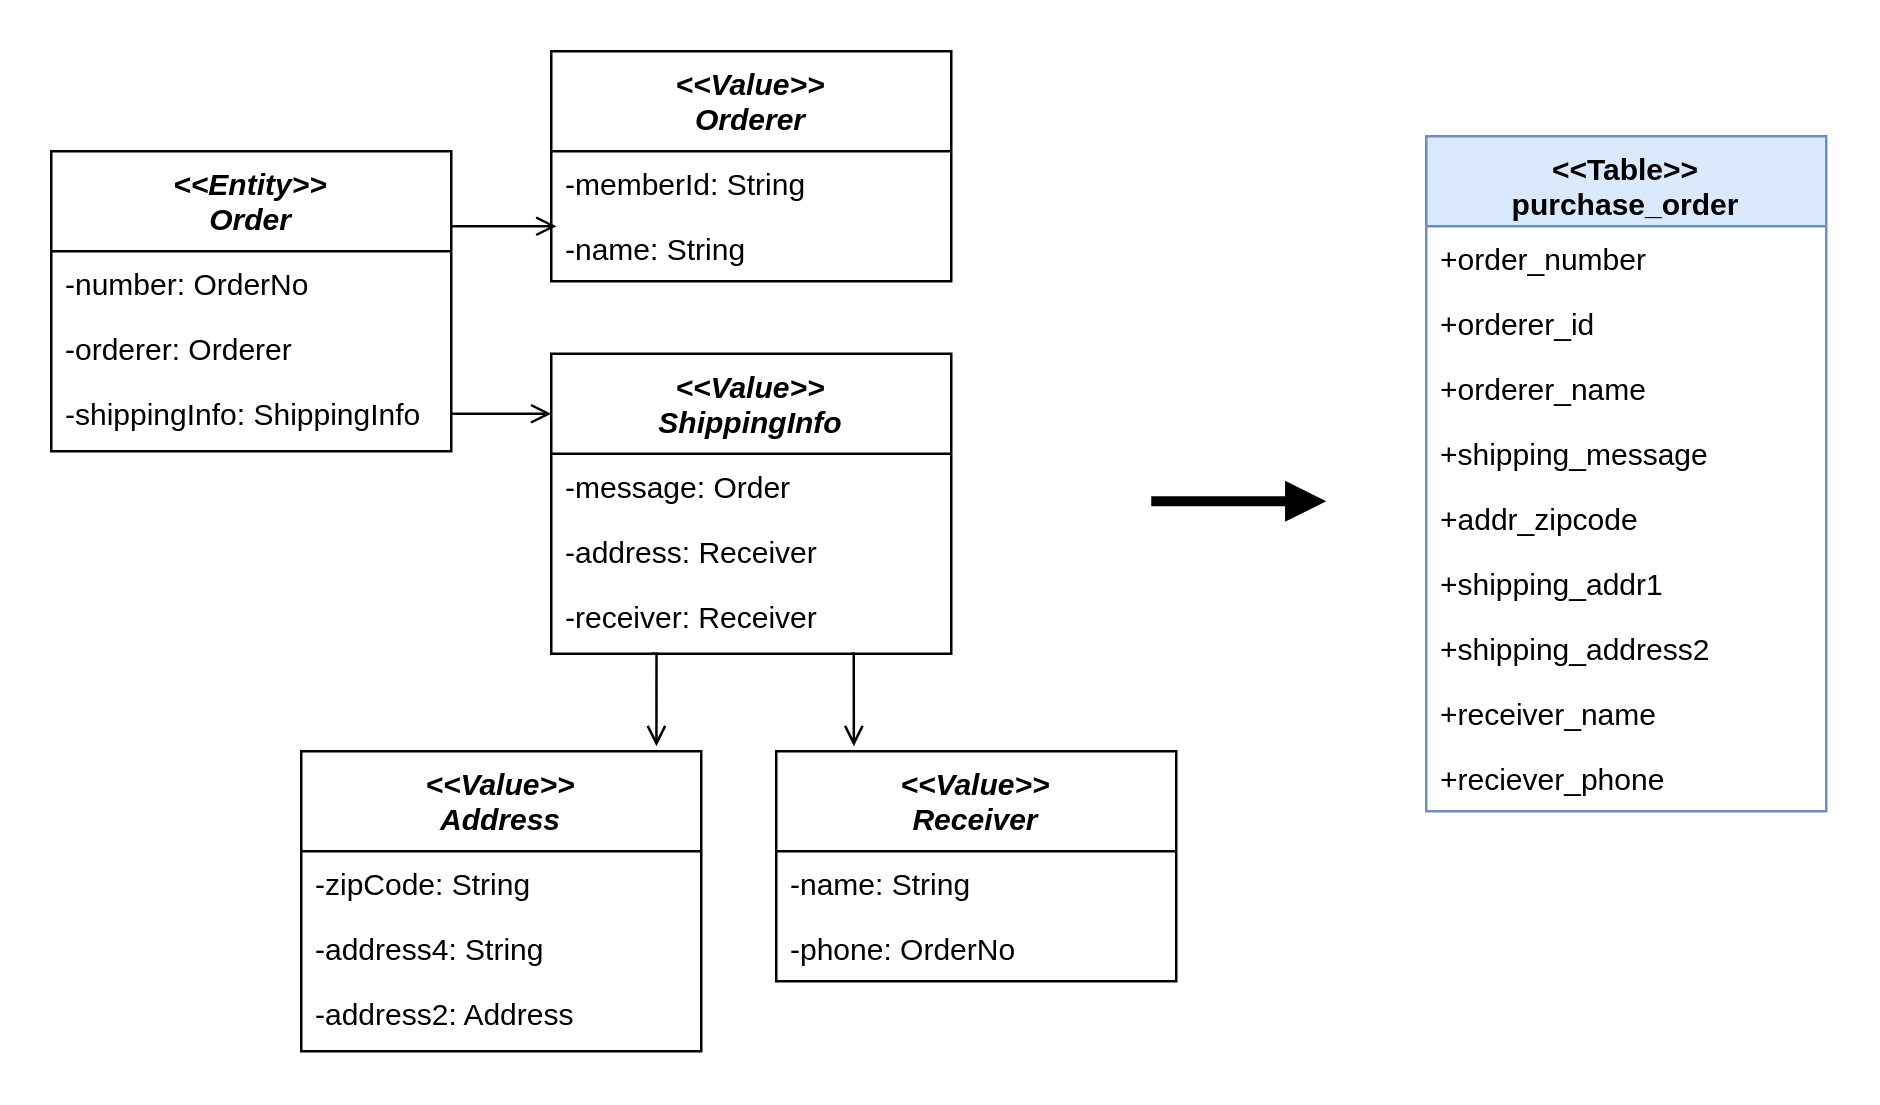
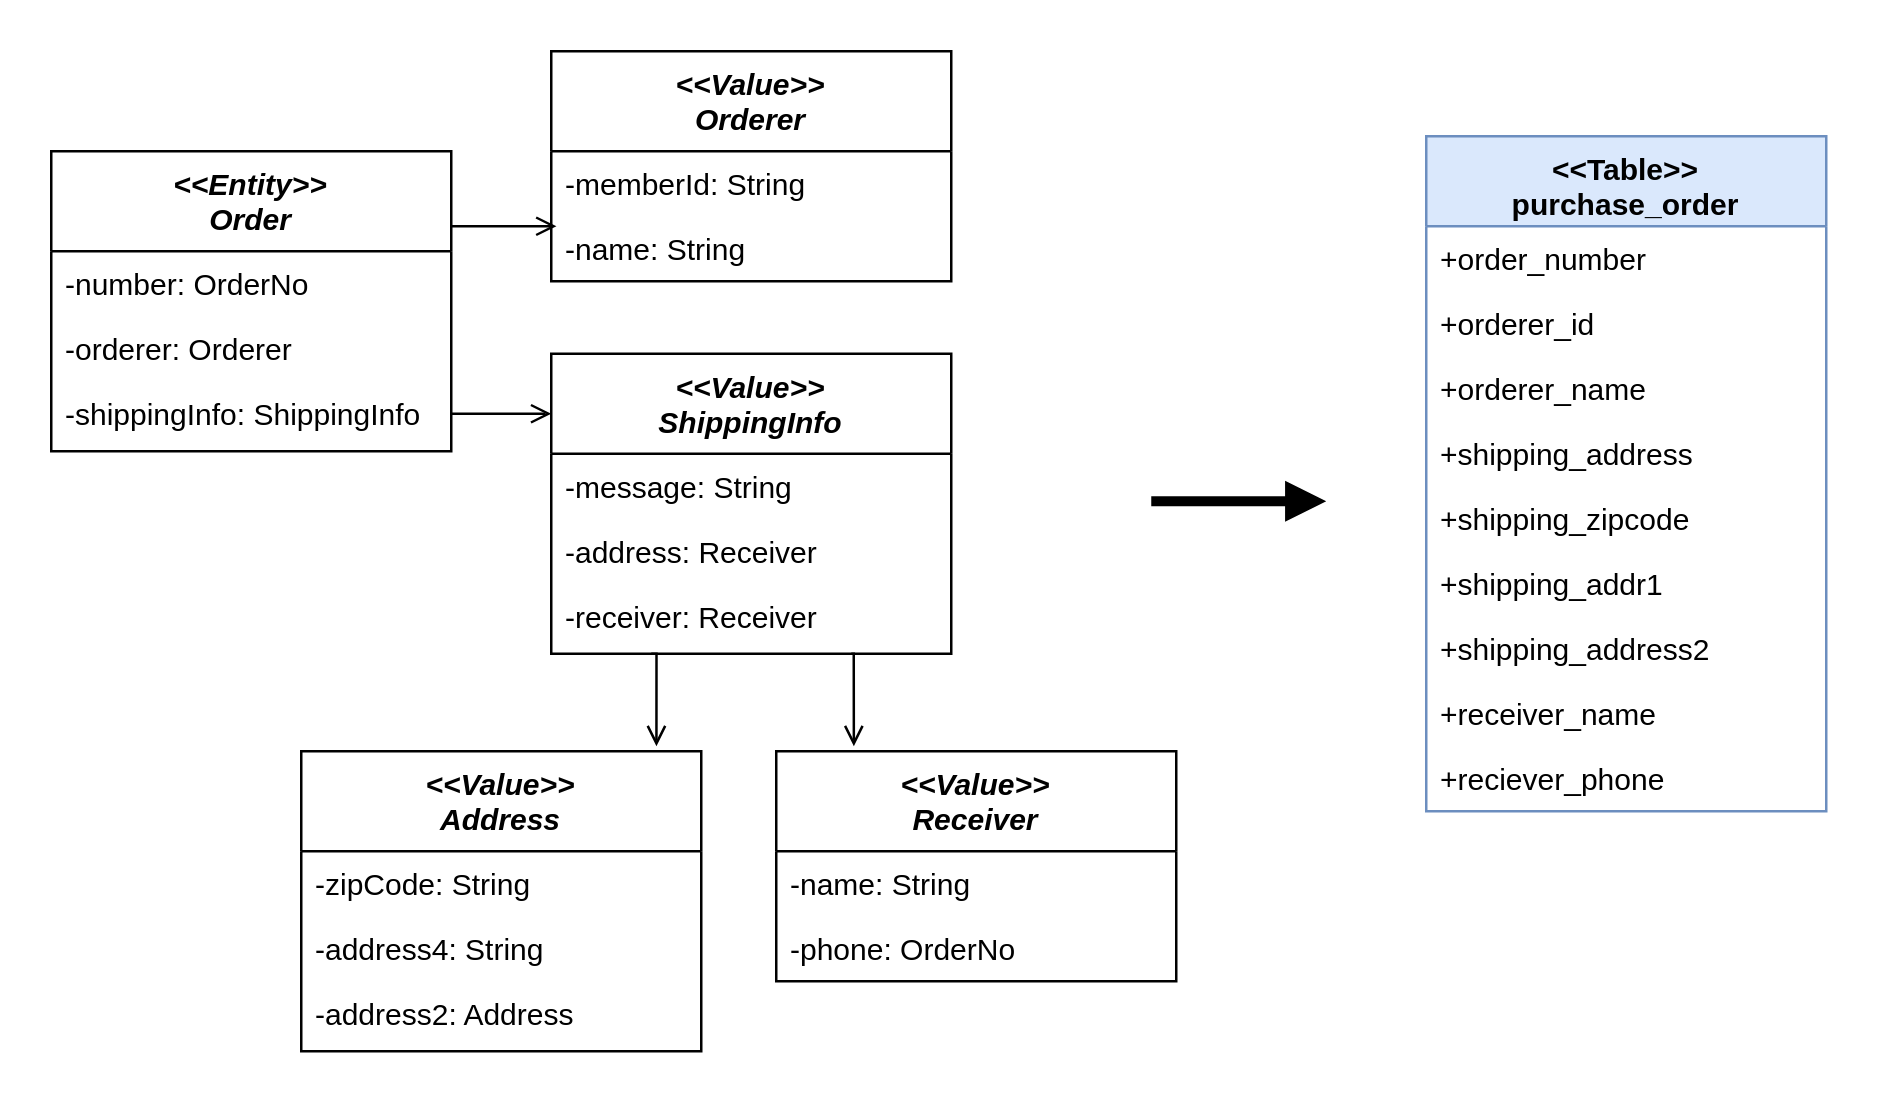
node "+shipping_message": label "+shipping_message" -> "+shipping_address"
node "-message: Order": label "-message: Order" -> "-message: String"
node "+addr_zipcode": label "+addr_zipcode" -> "+shipping_zipcode"
